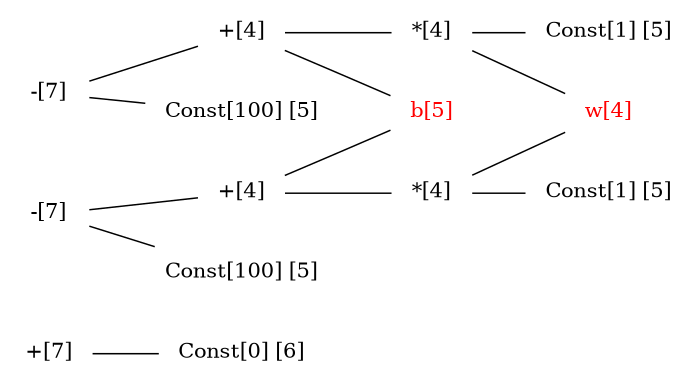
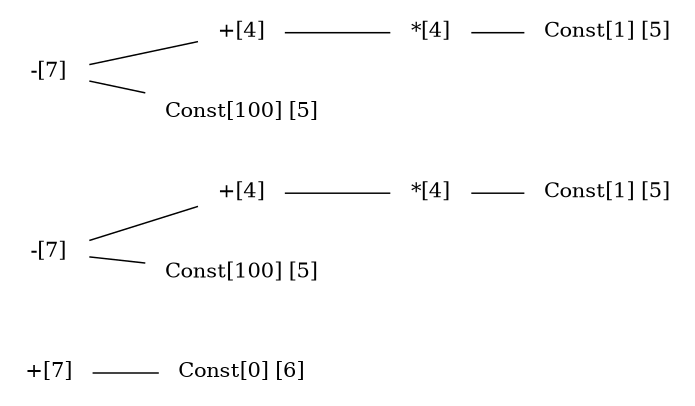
node "b[5]": removed
node "w[4]": removed
